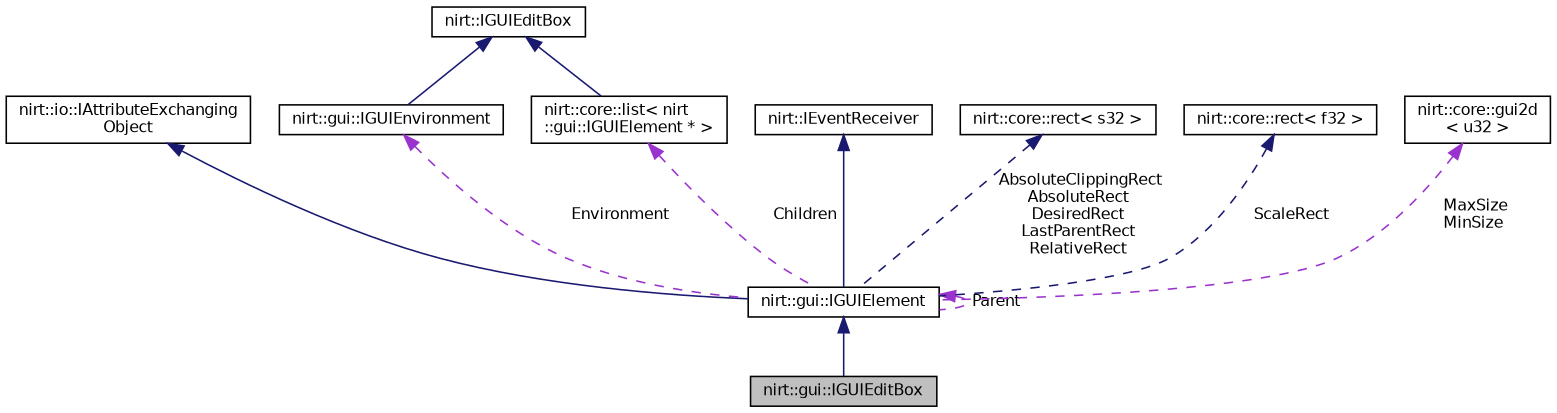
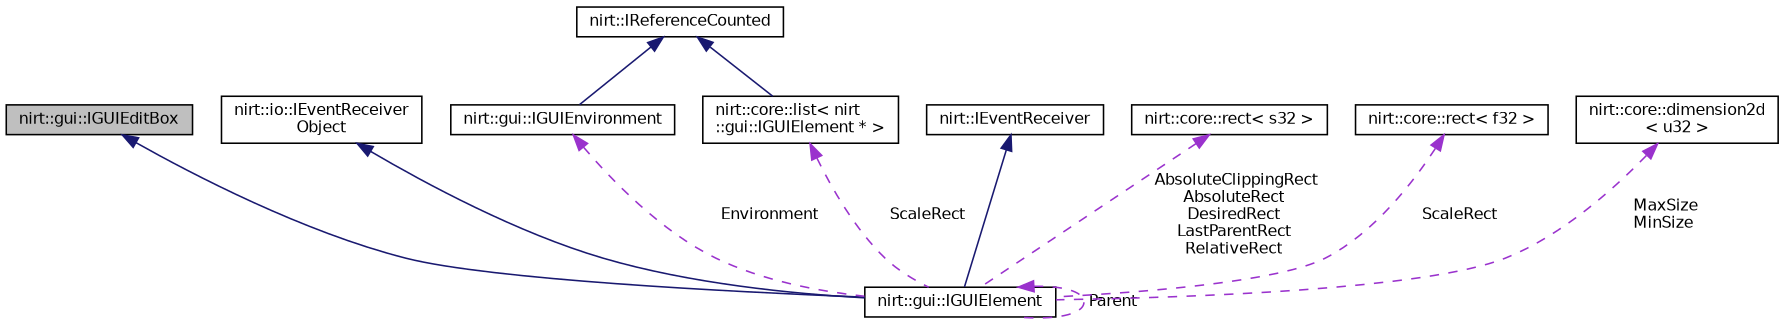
node "nirt::IGUIEditBox": label "nirt::IGUIEditBox" -> "nirt::IReferenceCounted"
node "nirt::io::IAttributeExchanging Object": label "nirt::io::IAttributeExchanging Object" -> "nirt::io::IEventReceiver Object"
node "nirt::core::gui2d < u32 >": label "nirt::core::gui2d < u32 >" -> "nirt::core::dimension2d < u32 >"
edge "nirt::gui::IGUIElement" -> "nirt::core::list< nirt ::gui::IGUIElement * >": label " Children" -> " ScaleRect"
edge "nirt::gui::IGUIElement" -> "nirt::core::rect< s32 >": color midnightblue -> darkorchid3
edge "nirt::gui::IGUIElement" -> "nirt::core::rect< f32 >": color midnightblue -> darkorchid3
edge "nirt::gui::IGUIEditBox" -> "nirt::gui::IGUIElement": reversed
